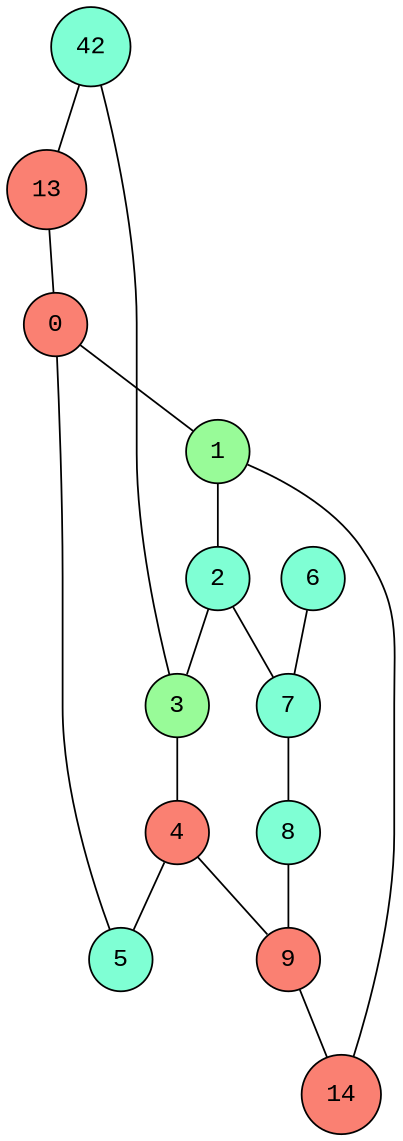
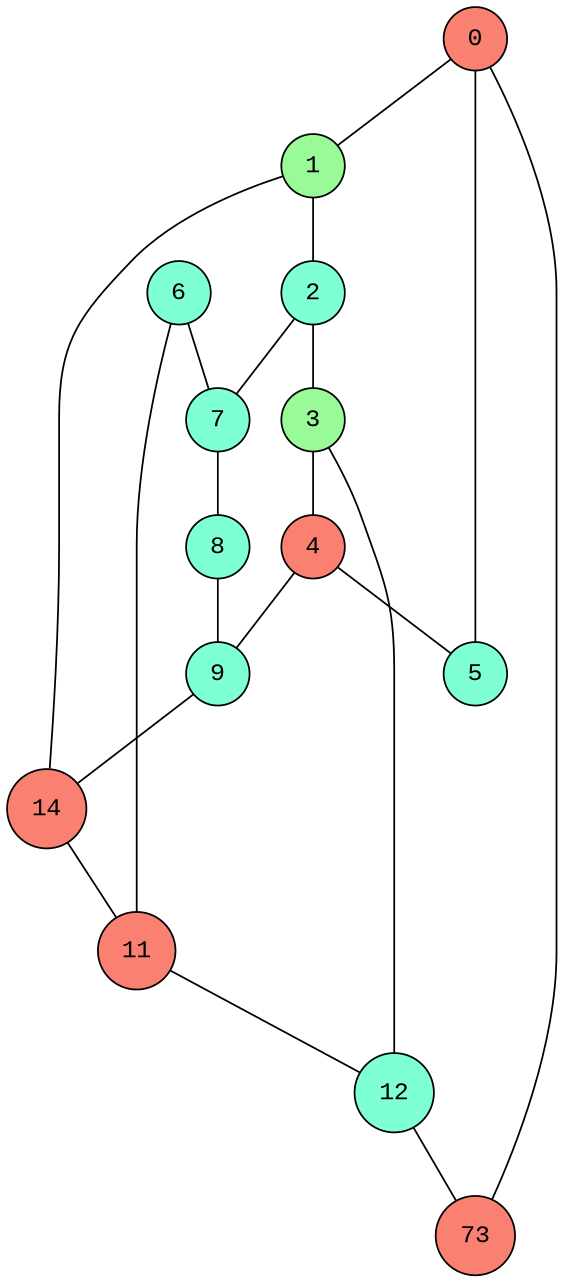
node "42": label "42" -> "12"
node "13": label "13" -> "73"
node "11": added
node "9": fillcolor salmon -> aquamarine
